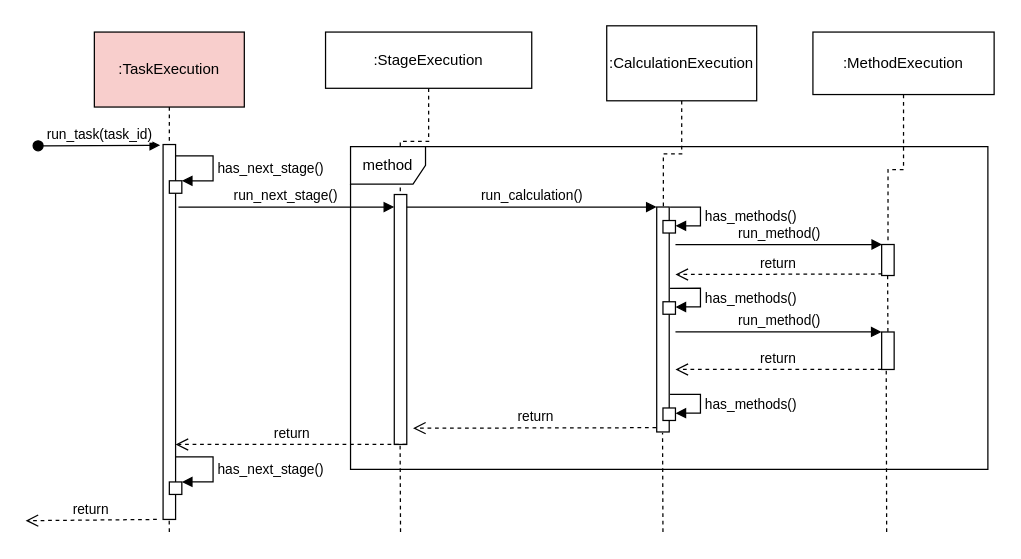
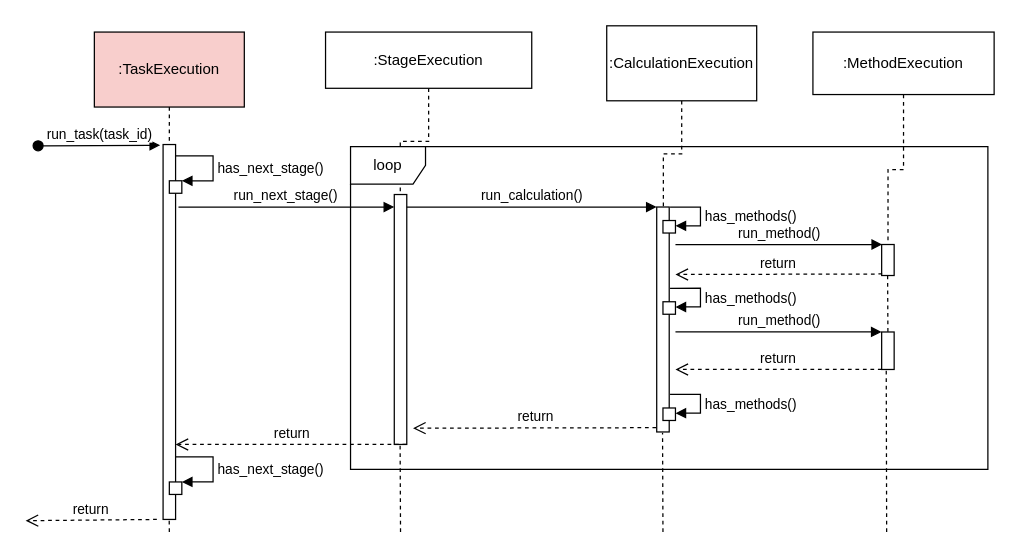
node "method": label "method" -> "loop"
